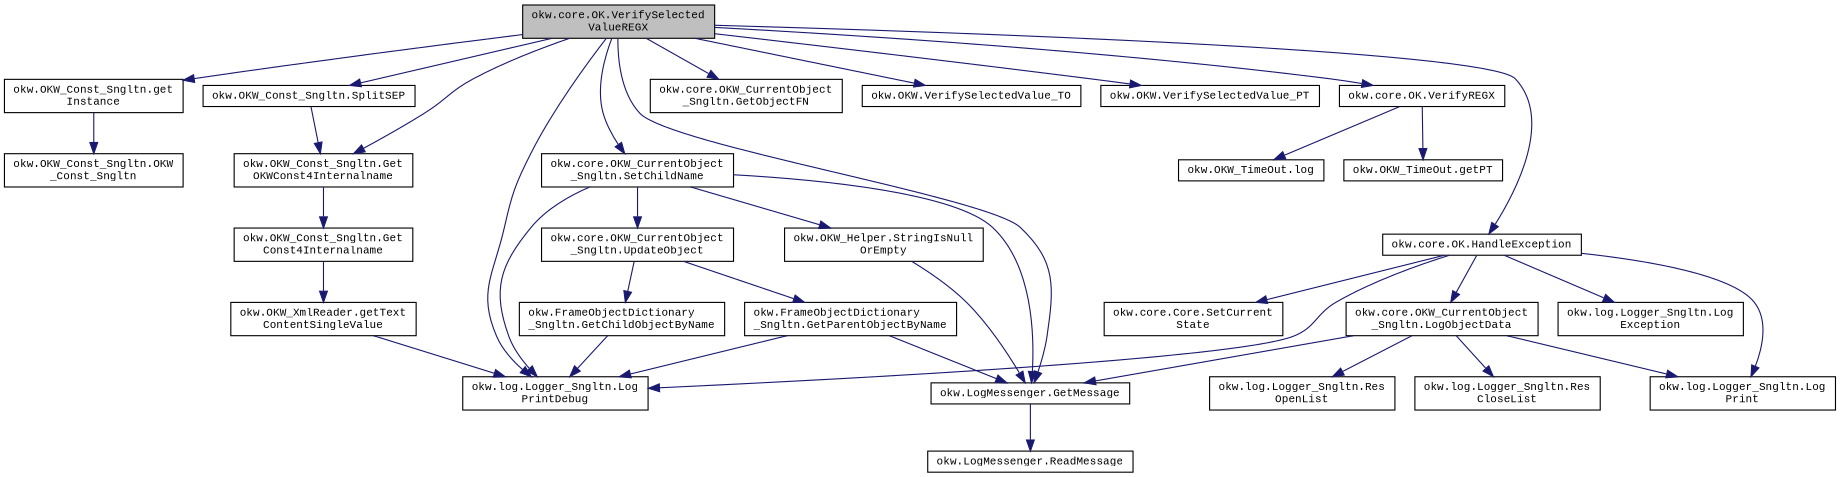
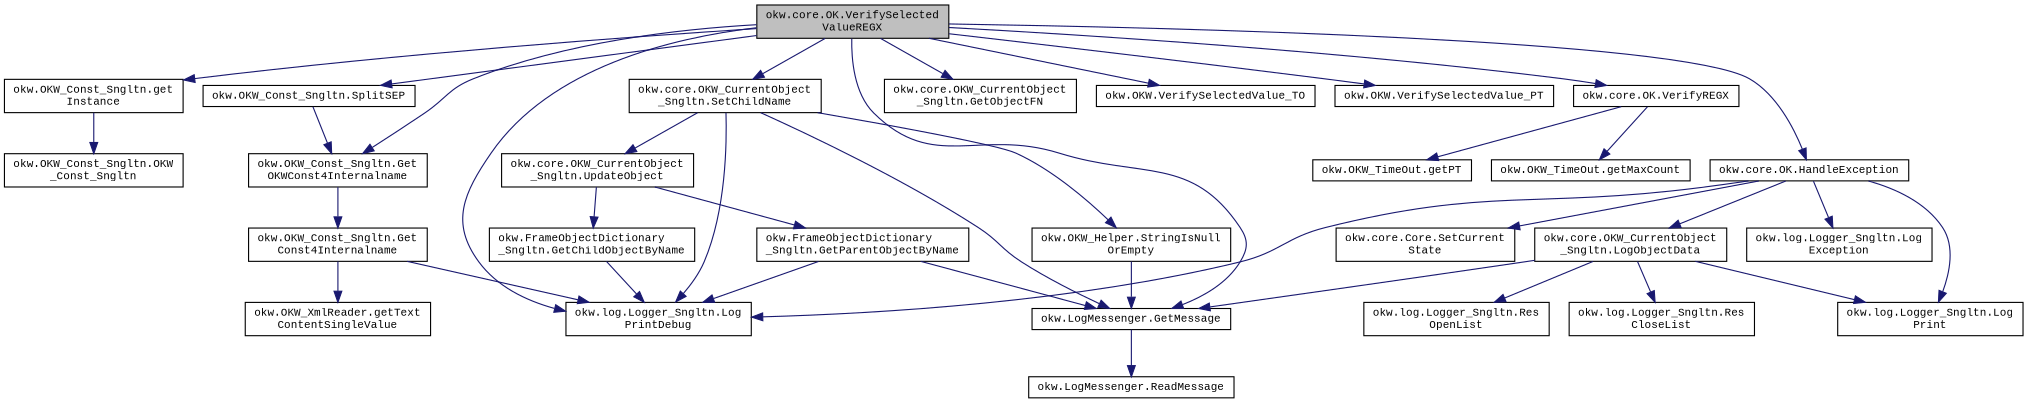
node "okw.OKW_TimeOut.log": label "okw.OKW_TimeOut.log" -> "okw.OKW_TimeOut.getMaxCount"
edge "okw.OKW_XmlReader.getText ContentSingleValue" -> "okw.log.Logger_Sngltn.Log PrintDebug": now "okw.OKW_Const_Sngltn.Get Const4Internalname" -> "okw.log.Logger_Sngltn.Log PrintDebug"
